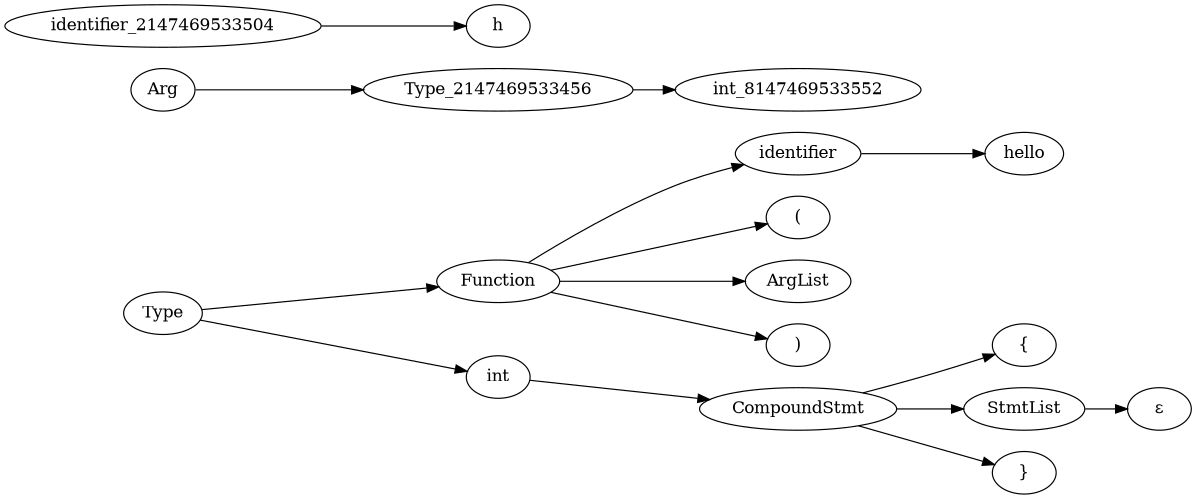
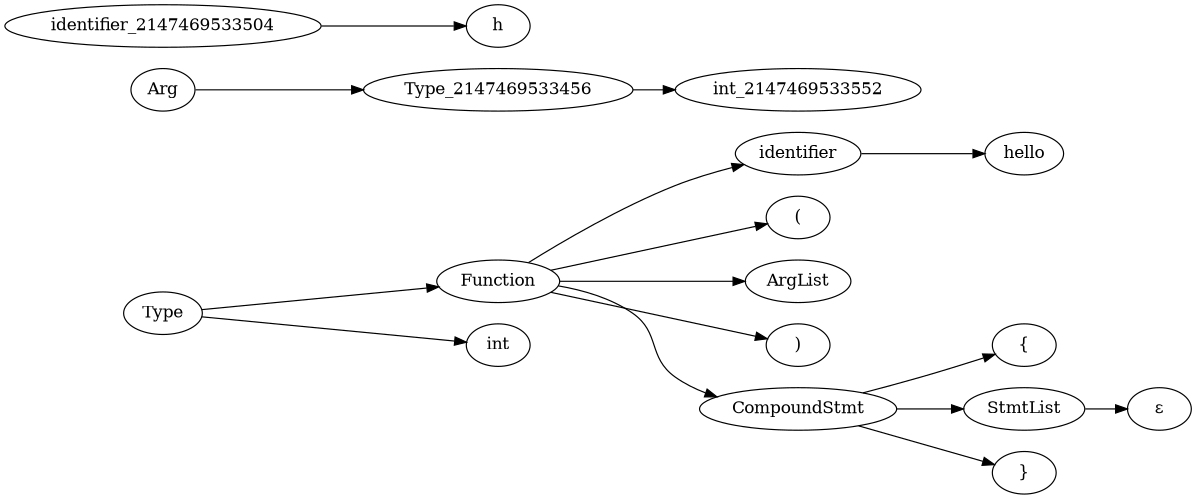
node "int_8147469533552": label "int_8147469533552" -> "int_2147469533552"
edge "int" -> "CompoundStmt": now "Function" -> "CompoundStmt"
